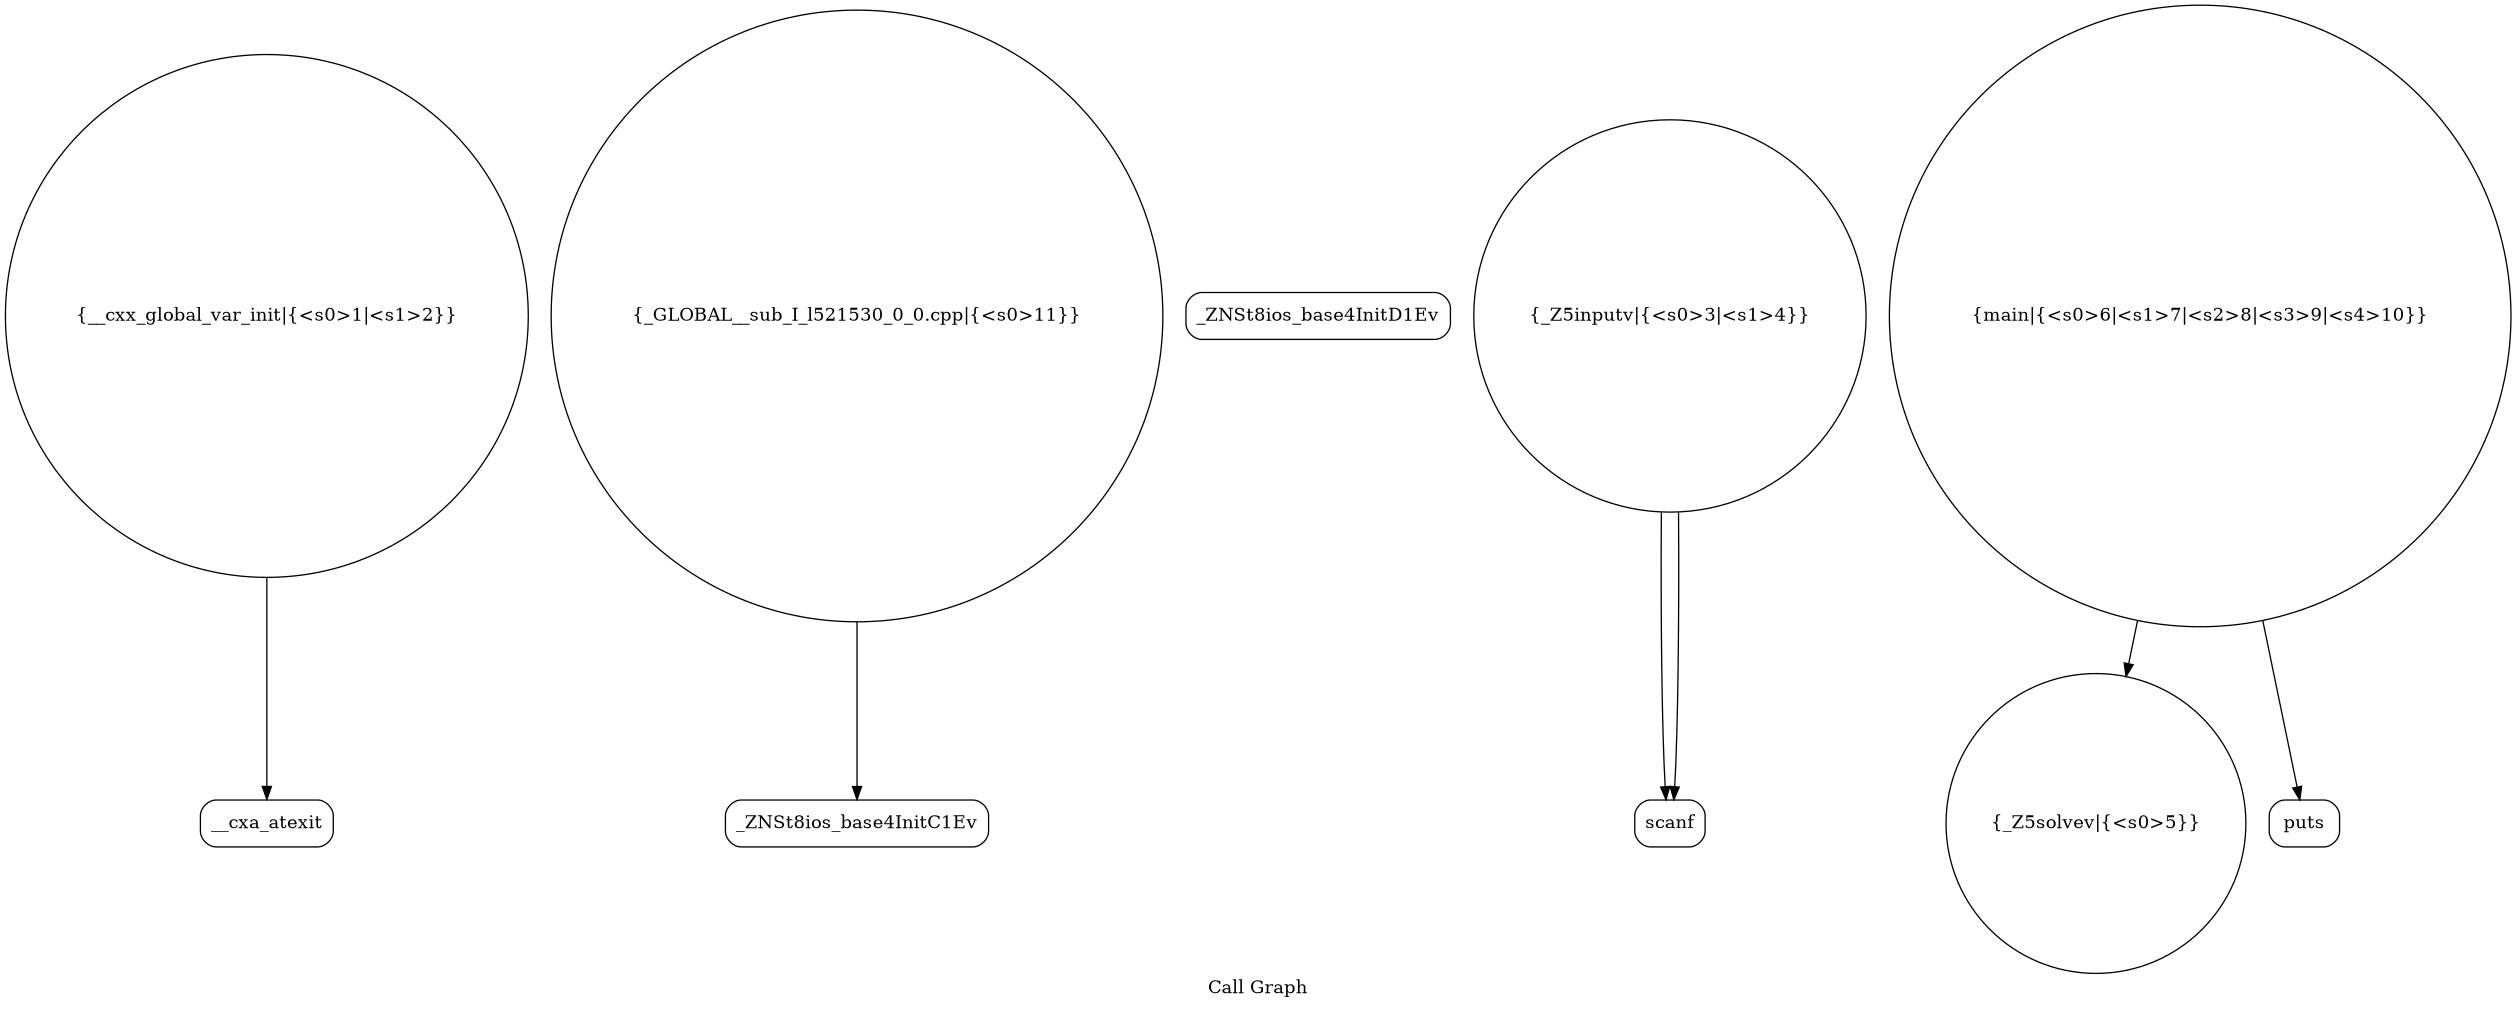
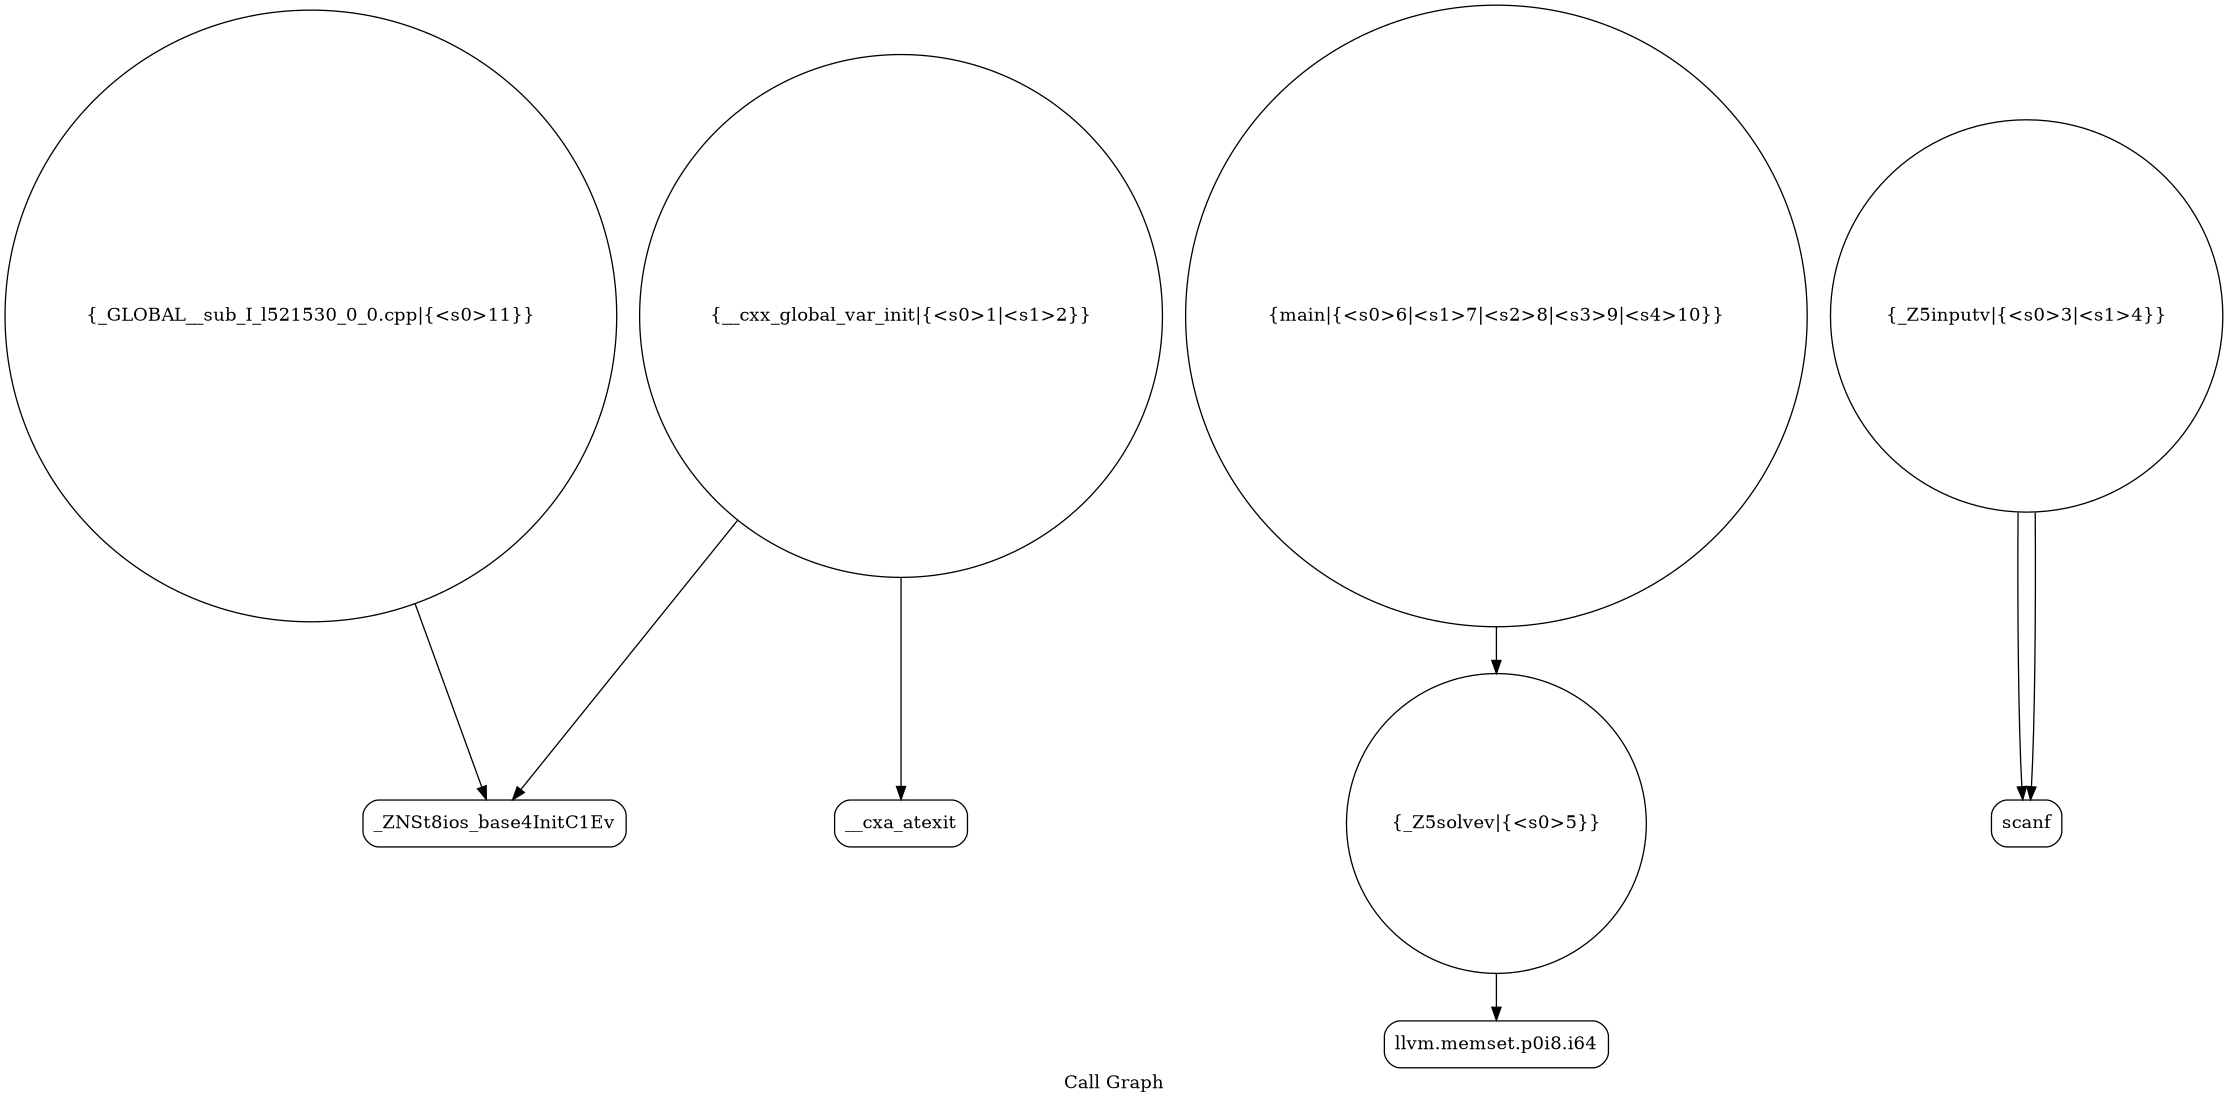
node "_ZNSt8ios_base4InitD1Ev": removed
edge "{__cxx_global_var_init|{<s0>1|<s1>2}}" -> "_ZNSt8ios_base4InitC1Ev": added
node "puts": removed
node "llvm.memset.p0i8.i64": added
